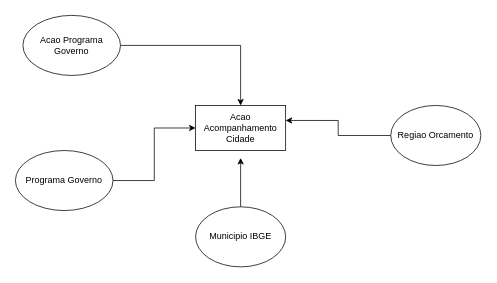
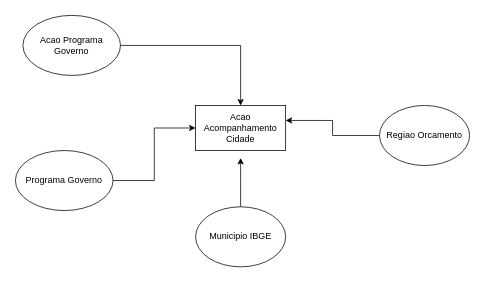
node "Regiao Orcamento": moved (435, 135) -> (424, 135)
